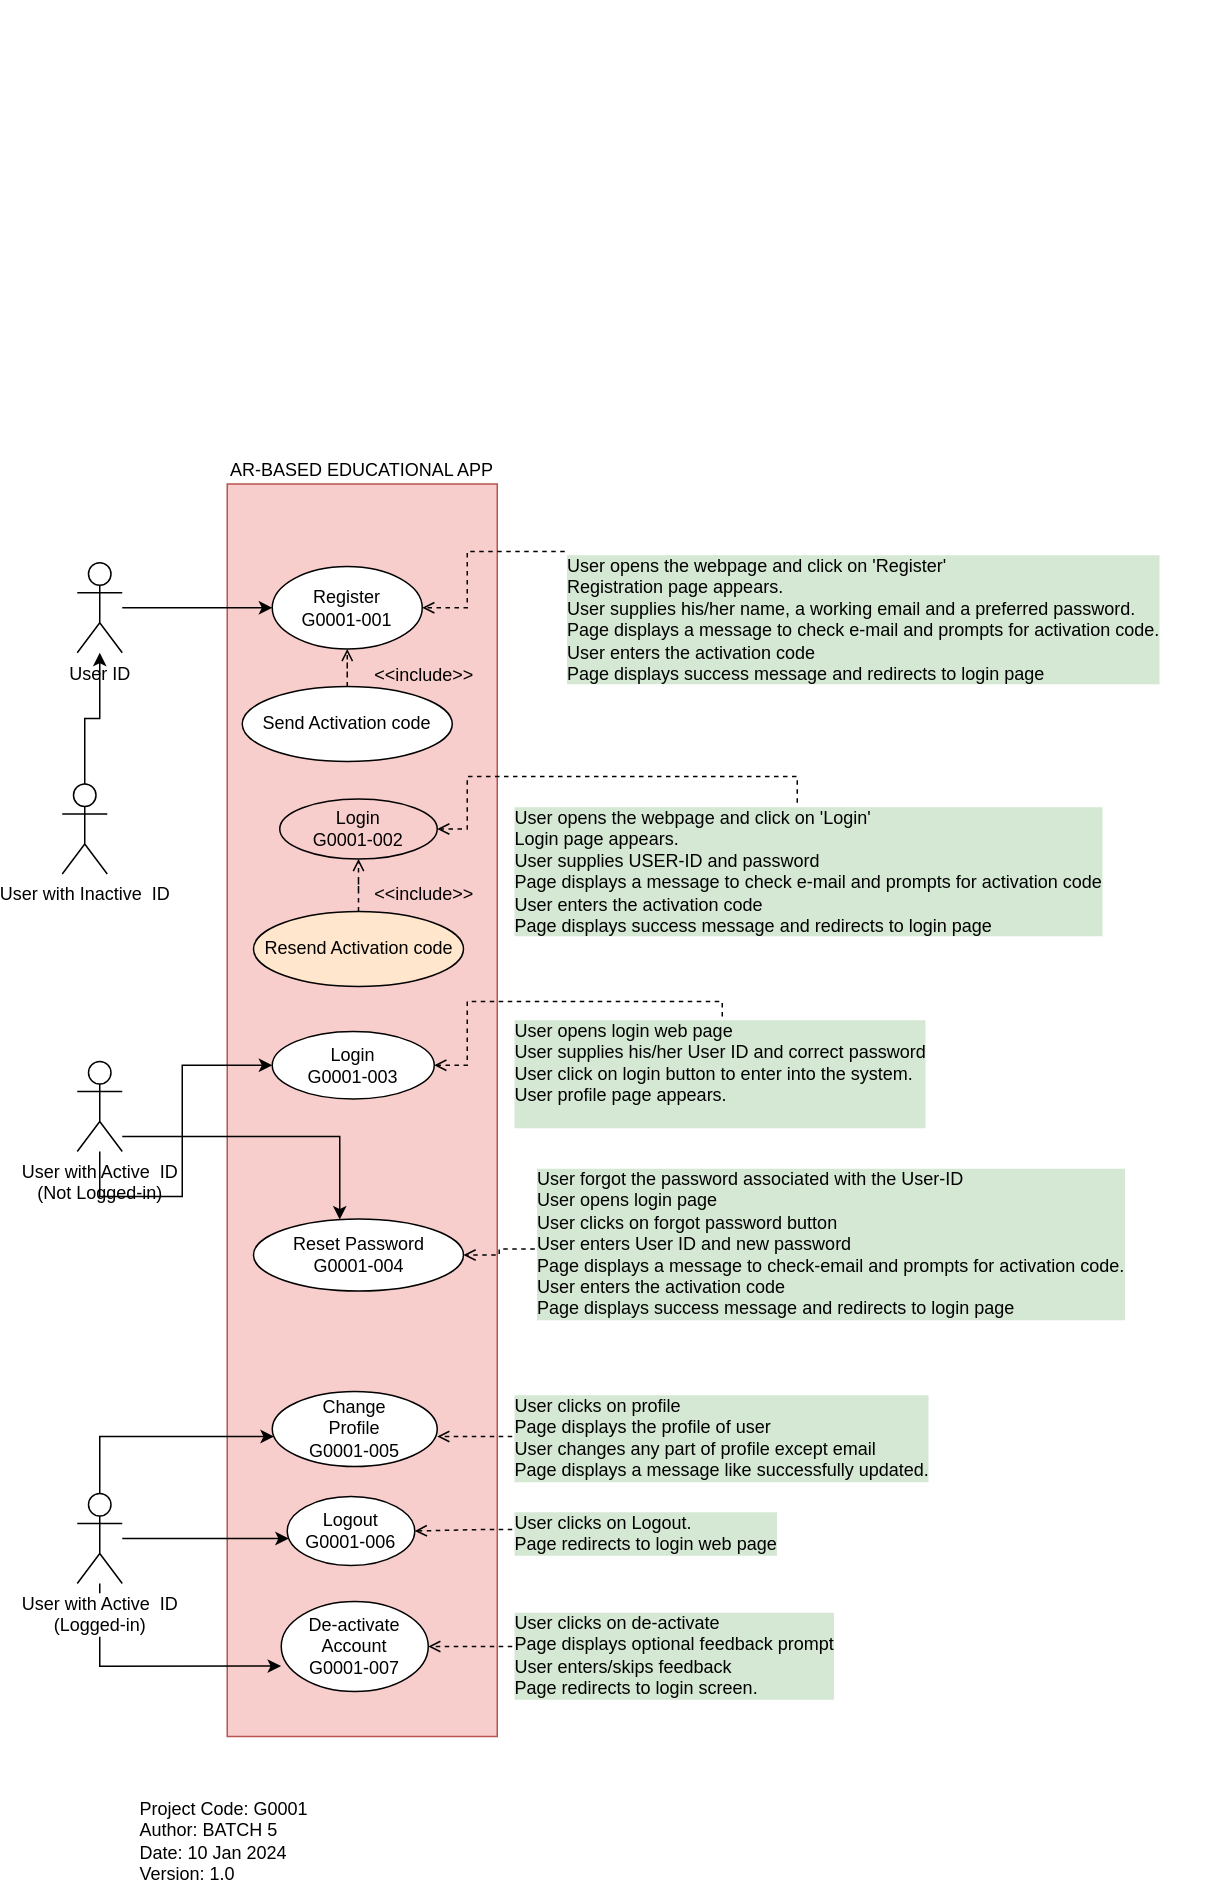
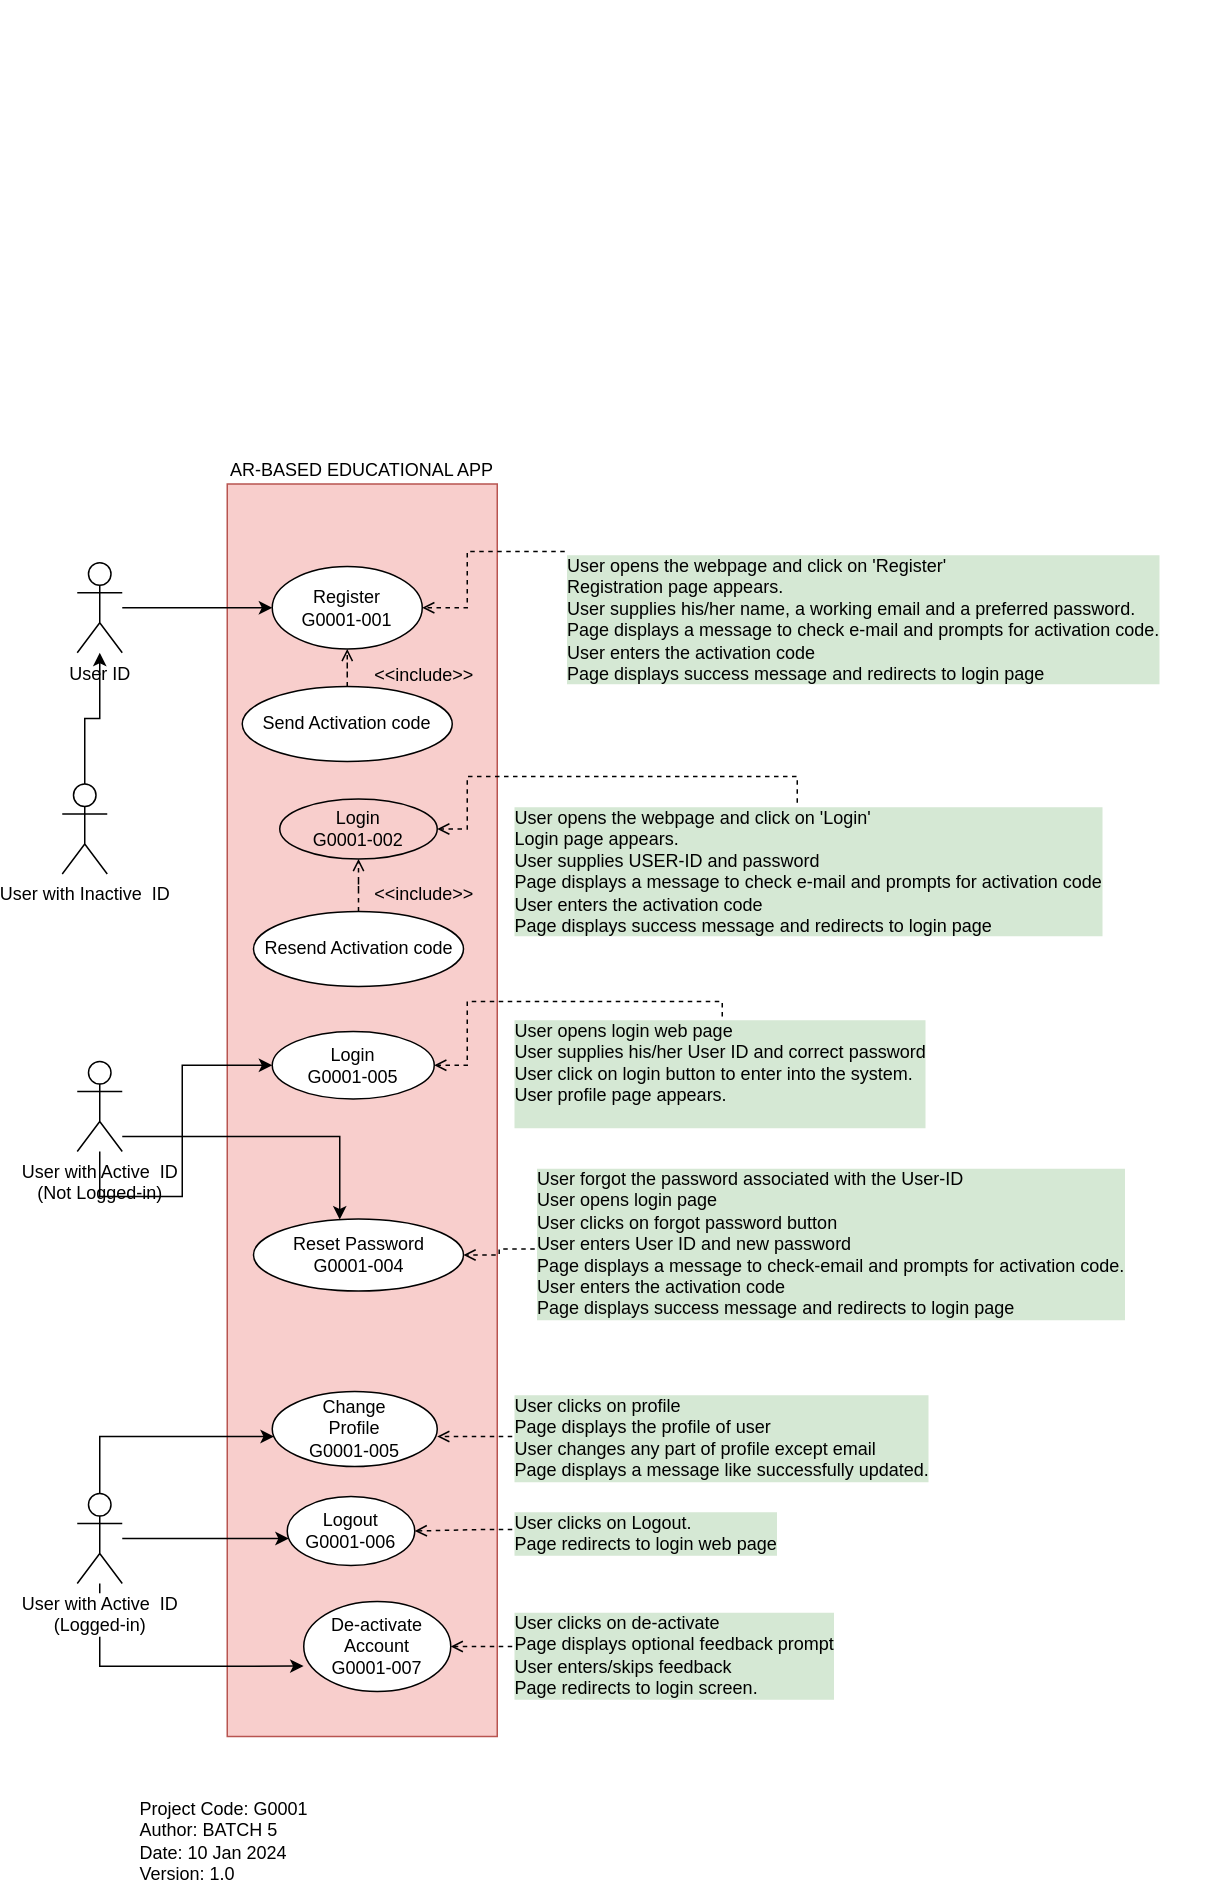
node "Resend Activation code": fillcolor #ffe6cc -> #ffffff
node "Login G0001-003": label "Login G0001-003" -> "Login G0001-005"
node "De-activate Account G0001-007": moved (355, 1646) -> (377, 1646)
